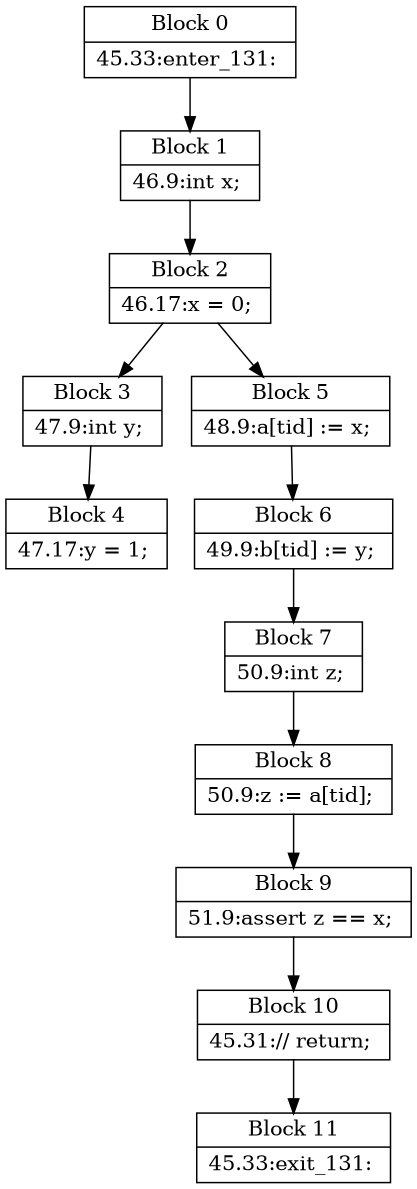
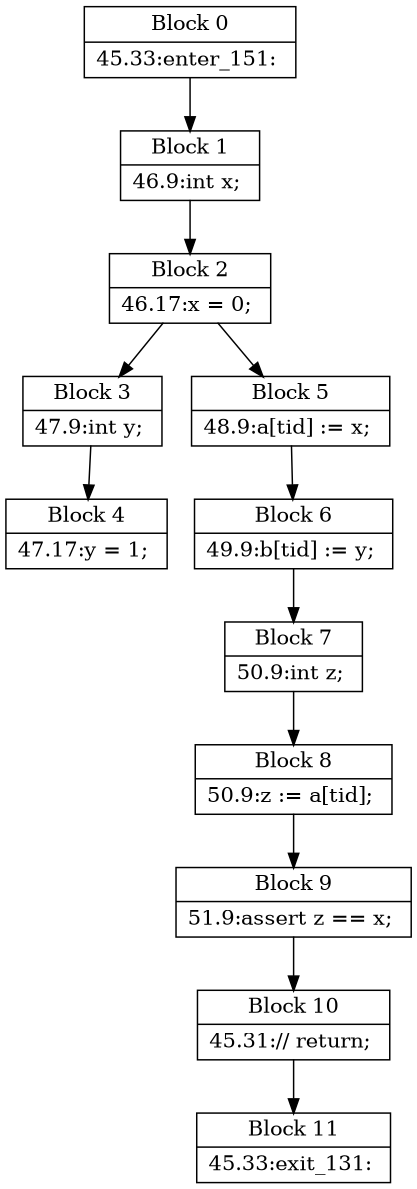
node "Block 0": text "45.33:enter_131:" -> "45.33:enter_151:"
